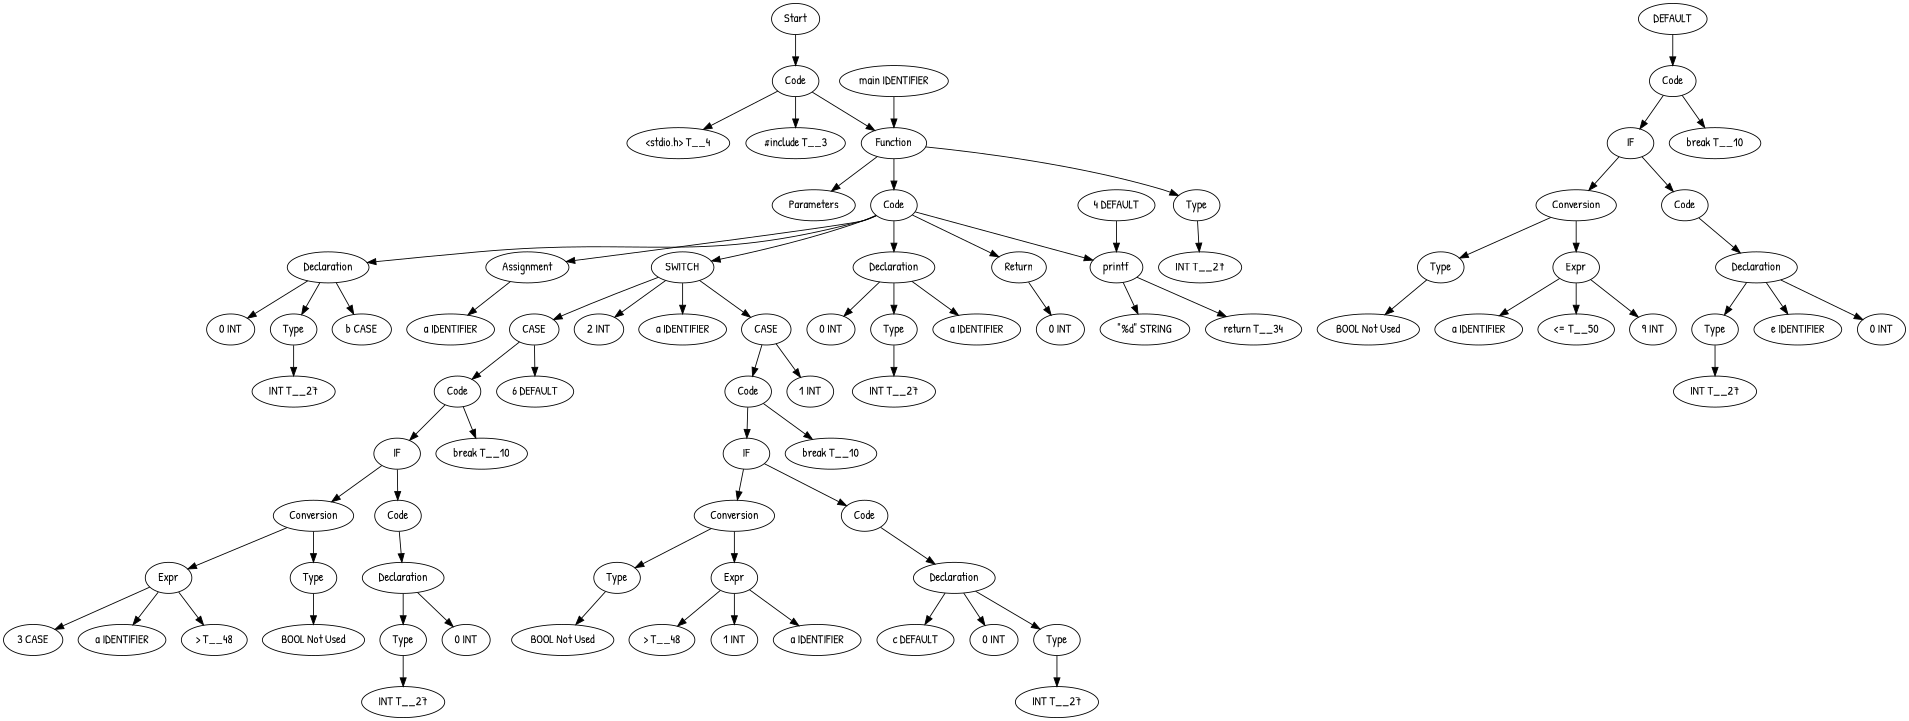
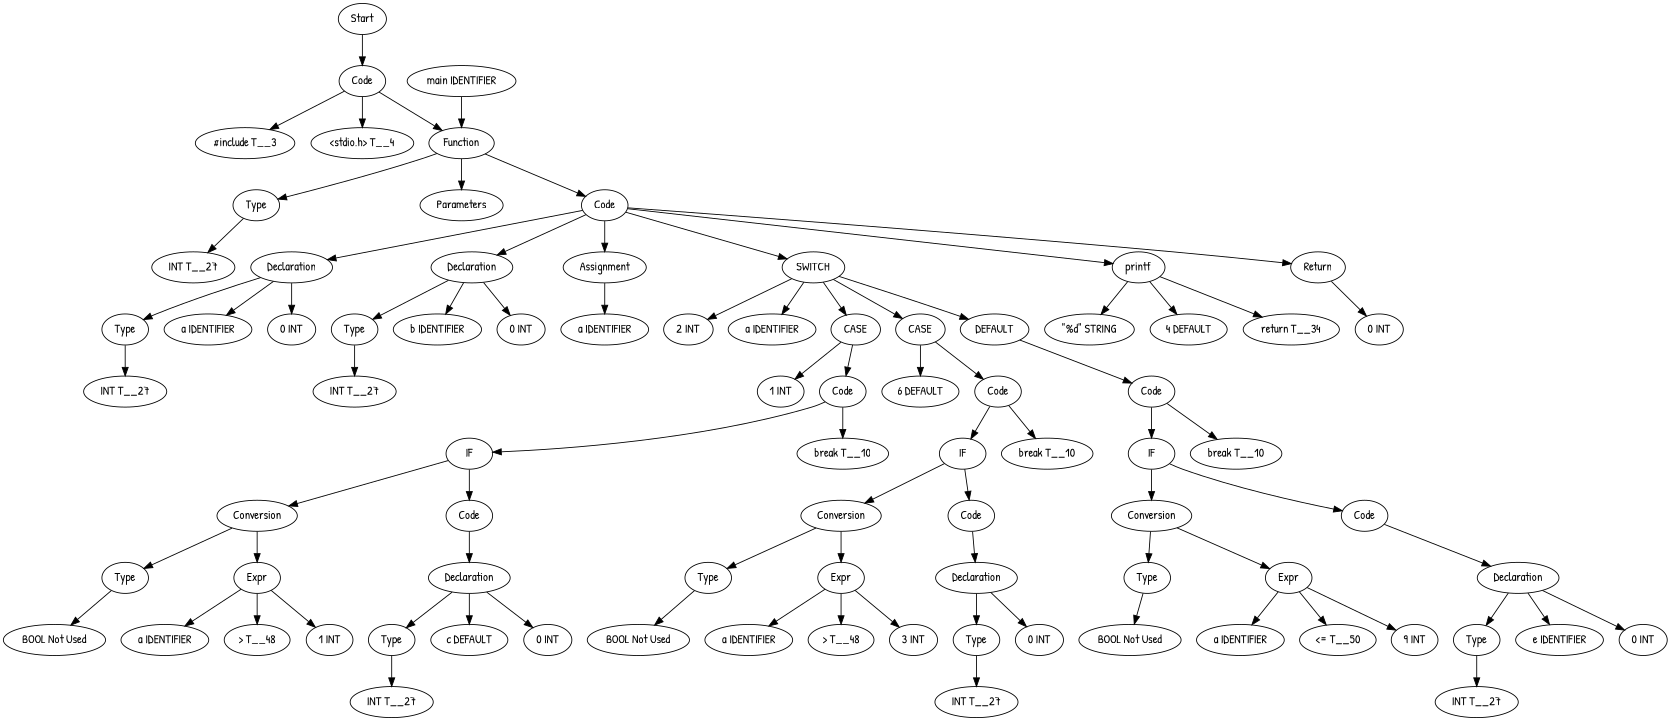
edge "4 DEFAULT" -> "printf": reversed
edge "SWITCH" -> "DEFAULT": added
node "b CASE": label "b CASE" -> "b IDENTIFIER"
node "3 CASE": label "3 CASE" -> "3 INT"
